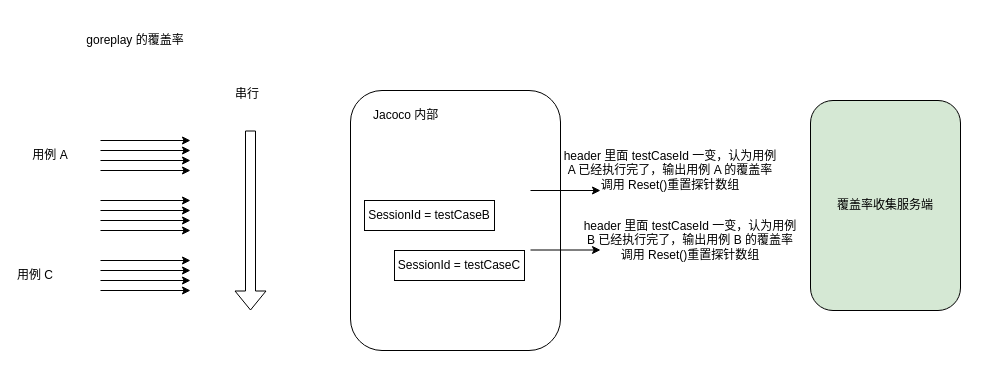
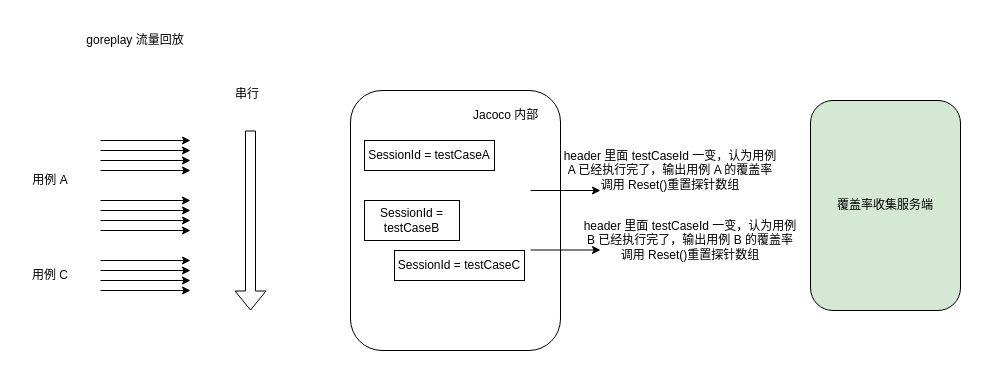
node "goreplay 的覆盖率": label "goreplay 的覆盖率" -> "goreplay 流量回放"
node "Jacoco 内部": moved (405, 116) -> (505, 116)
node "用例 A": moved (51, 156) -> (51, 181)
node "SessionId = testCaseA": added
node "SessionId = testCaseB": size 130x30 -> 95x40
node "用例 C": moved (36, 276) -> (51, 276)
